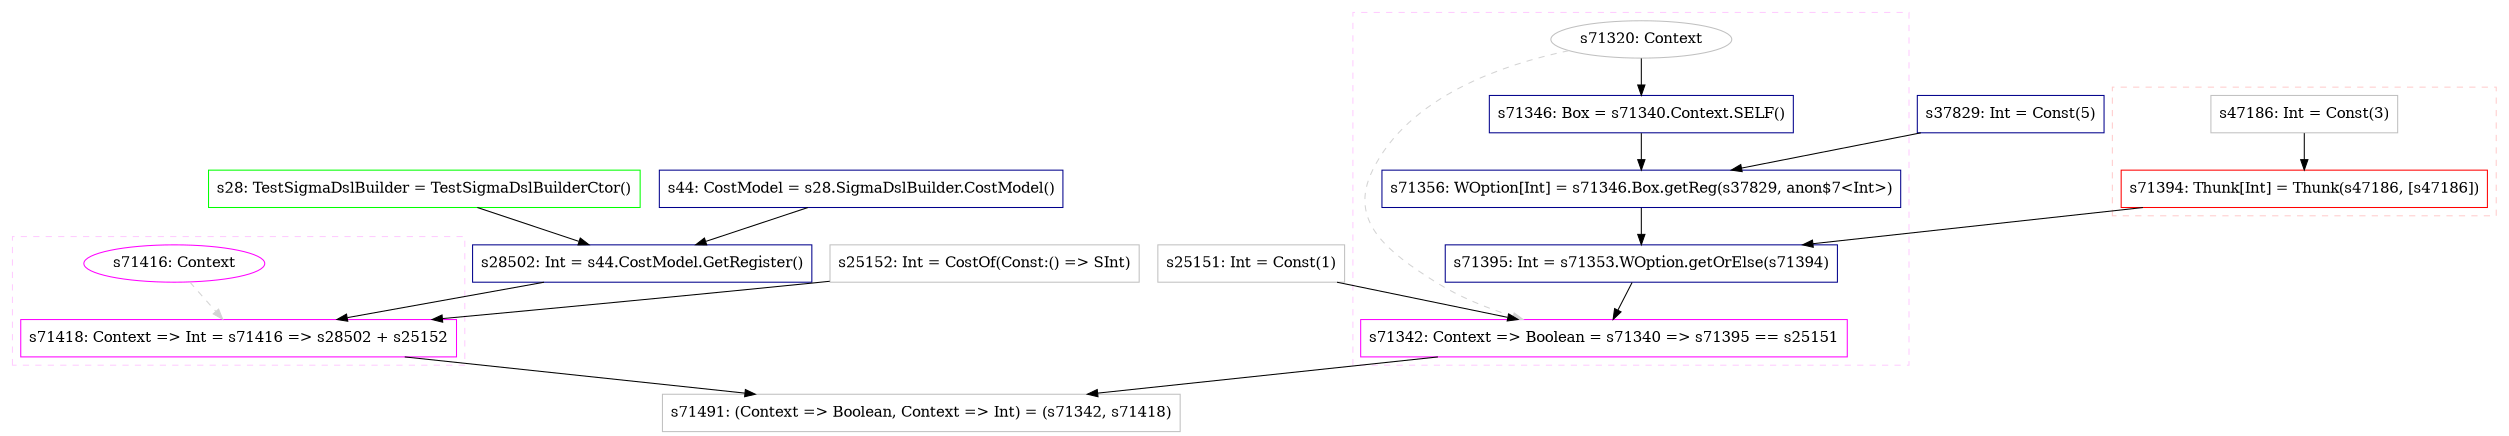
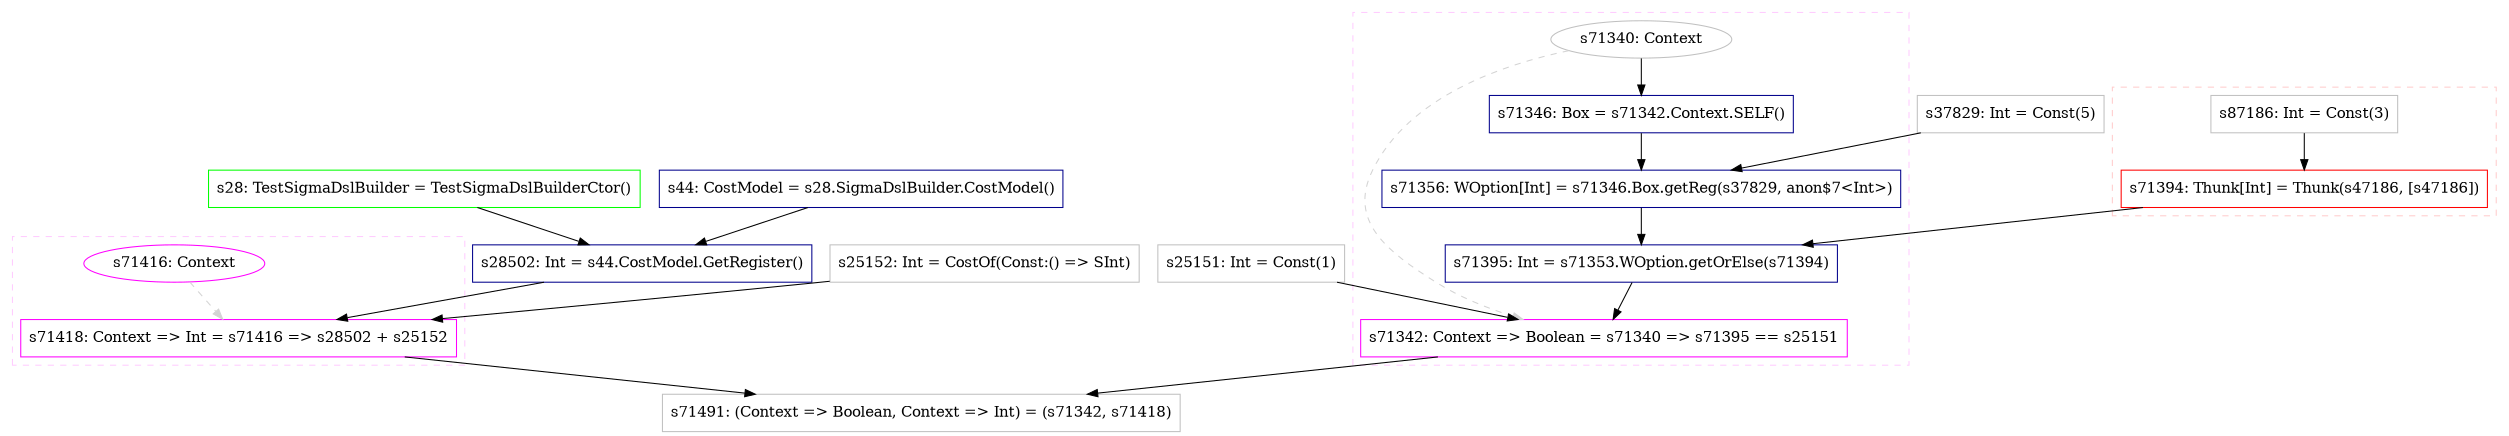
node "s71320: Context": label "s71320: Context" -> "s71340: Context"
node "s71346: Box = s71340.Context.SELF()": label "s71346: Box = s71340.Context.SELF()" -> "s71346: Box = s71342.Context.SELF()"
node "s37829: Int = Const(5)": color darkblue -> gray
node "s47186: Int = Const(3)": label "s47186: Int = Const(3)" -> "s87186: Int = Const(3)"
